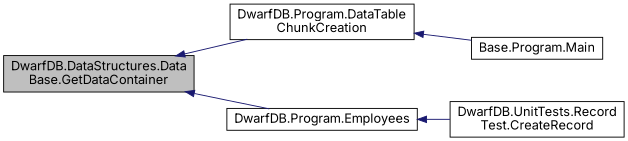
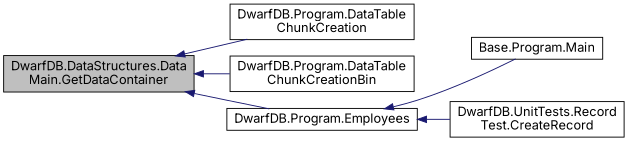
edge "Base.Program.Main" -> "DwarfDB.Program.DataTable ChunkCreation": now "Base.Program.Main" -> "DwarfDB.Program.Employees"
node "DwarfDB.DataStructures.Data Base.GetDataContainer": label "DwarfDB.DataStructures.Data Base.GetDataContainer" -> "DwarfDB.DataStructures.Data Main.GetDataContainer"
node "DwarfDB.Program.DataTable ChunkCreationBin": added
